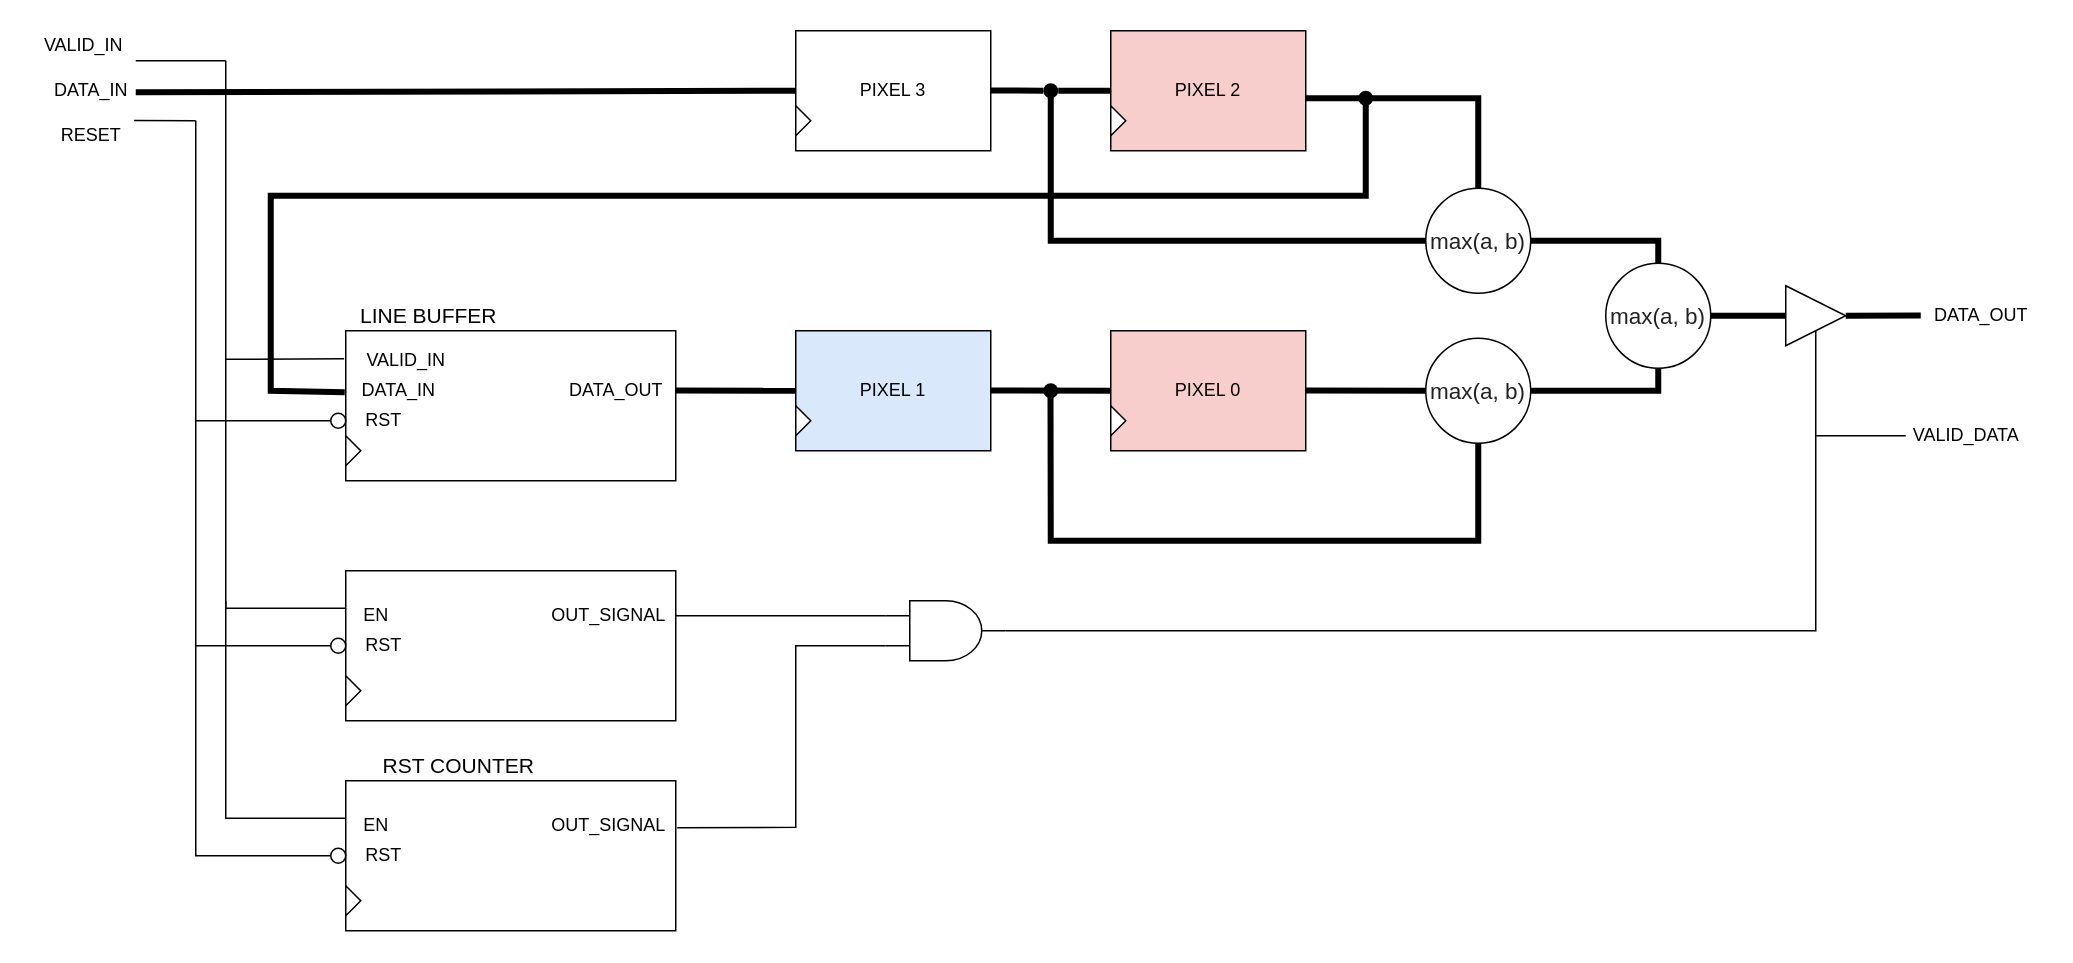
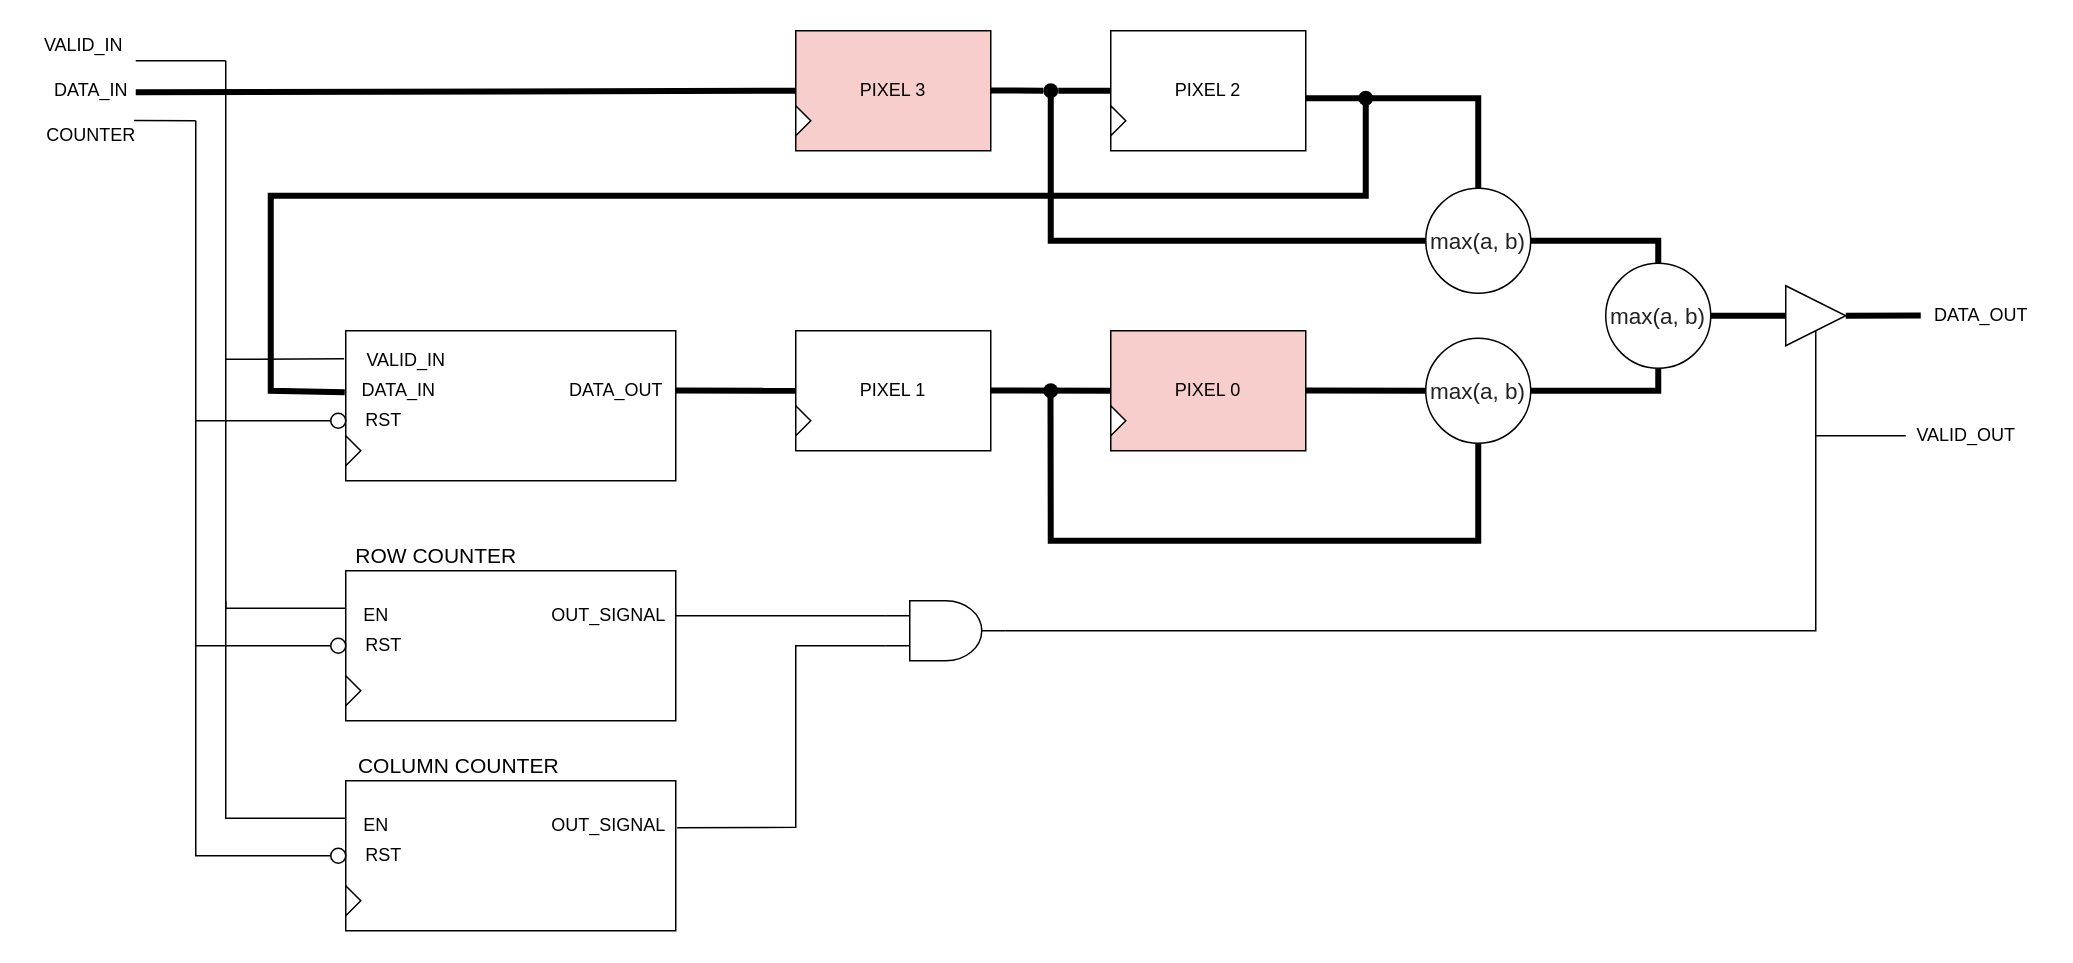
node "PIXEL 3": fillcolor #ffffff -> #f8cecc
node "PIXEL 2": fillcolor #f8cecc -> #ffffff
node "RESET": label "RESET" -> "COUNTER"
node "LINE BUFFER": removed
node "PIXEL 1": fillcolor #dae8fc -> #ffffff
node "VALID_DATA": label "VALID_DATA" -> "VALID_OUT"
node "ROW COUNTER": added
node "RST COUNTER": label "RST COUNTER" -> "COLUMN COUNTER"
